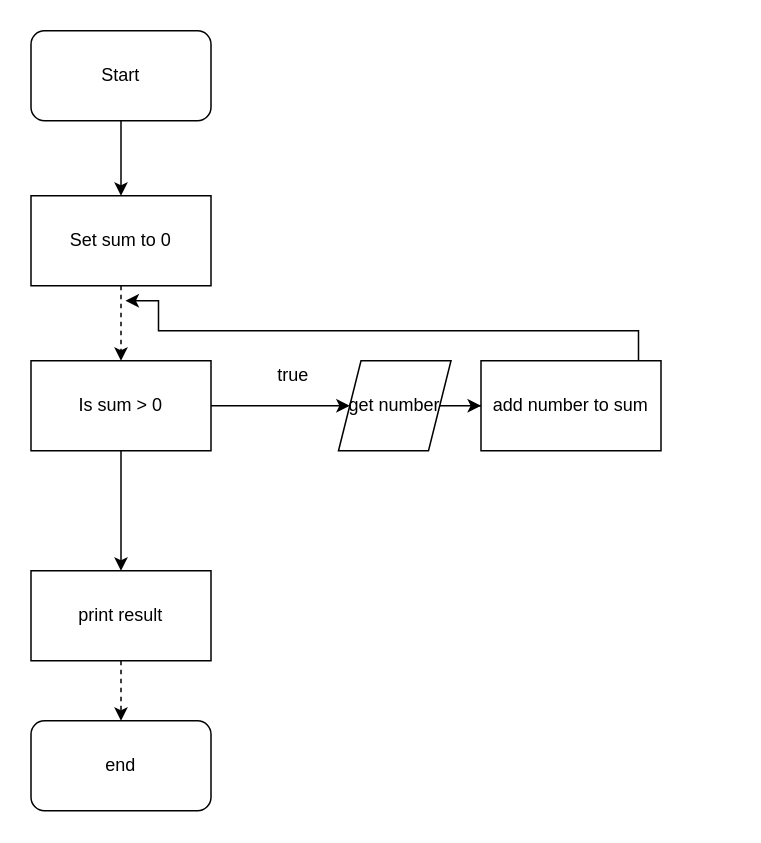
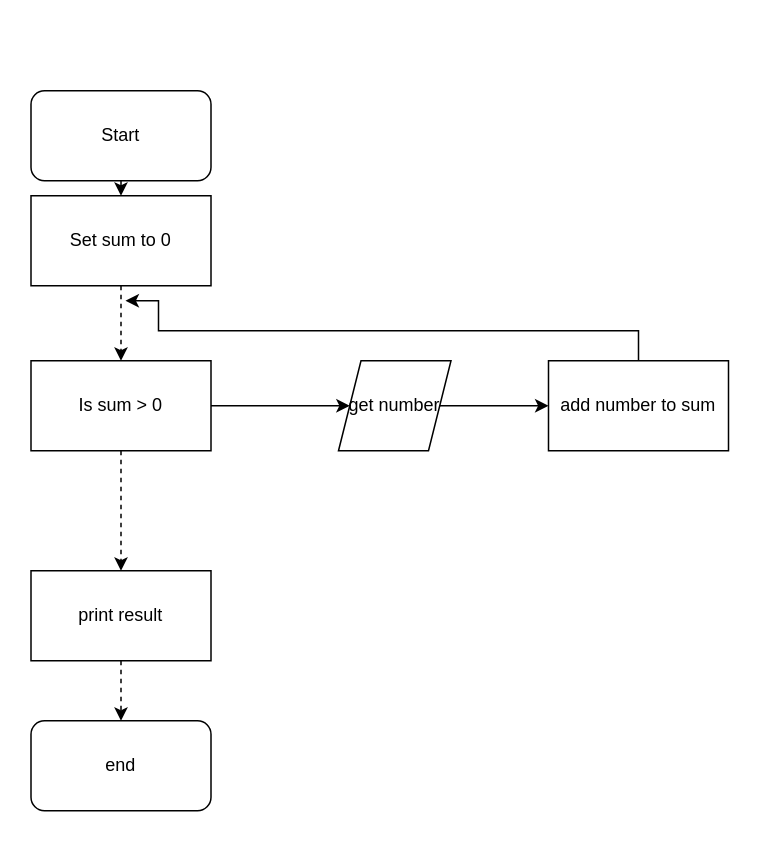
node "Start": moved (121, 76) -> (121, 136)
node "true": removed
node "add number to sum": moved (571, 406) -> (638, 406)
edge "Is sum > 0" -> "print result": style solid -> dashed
